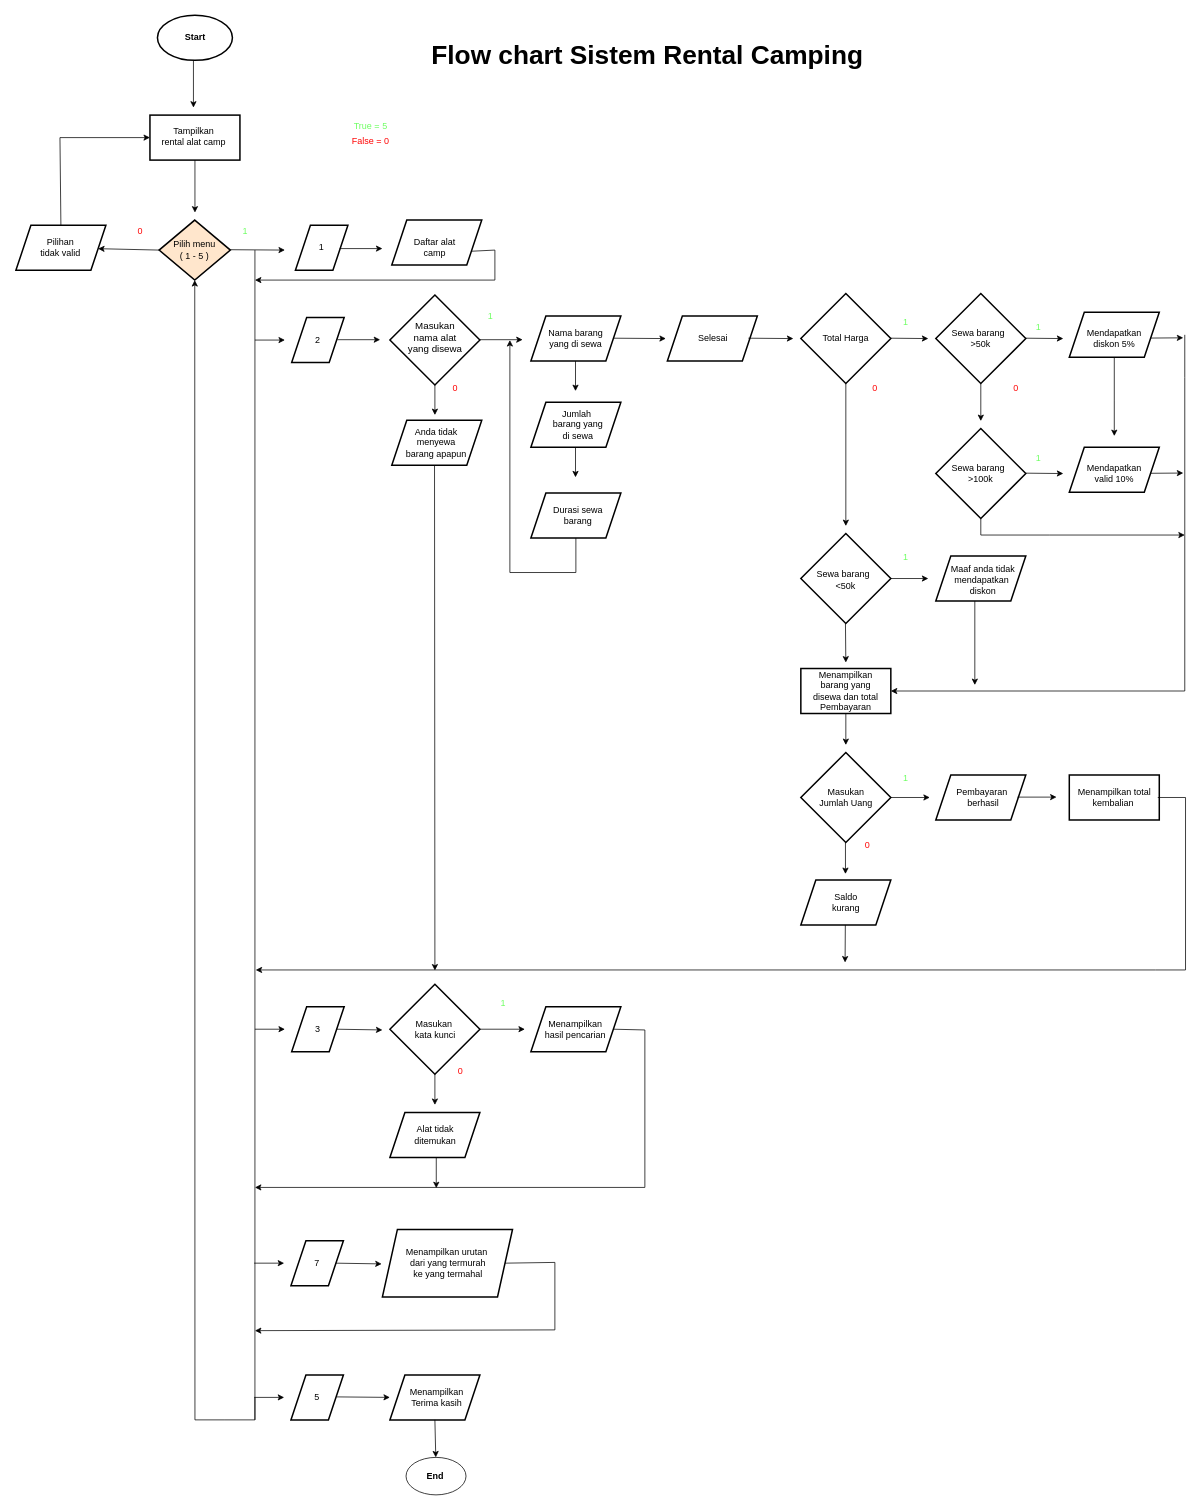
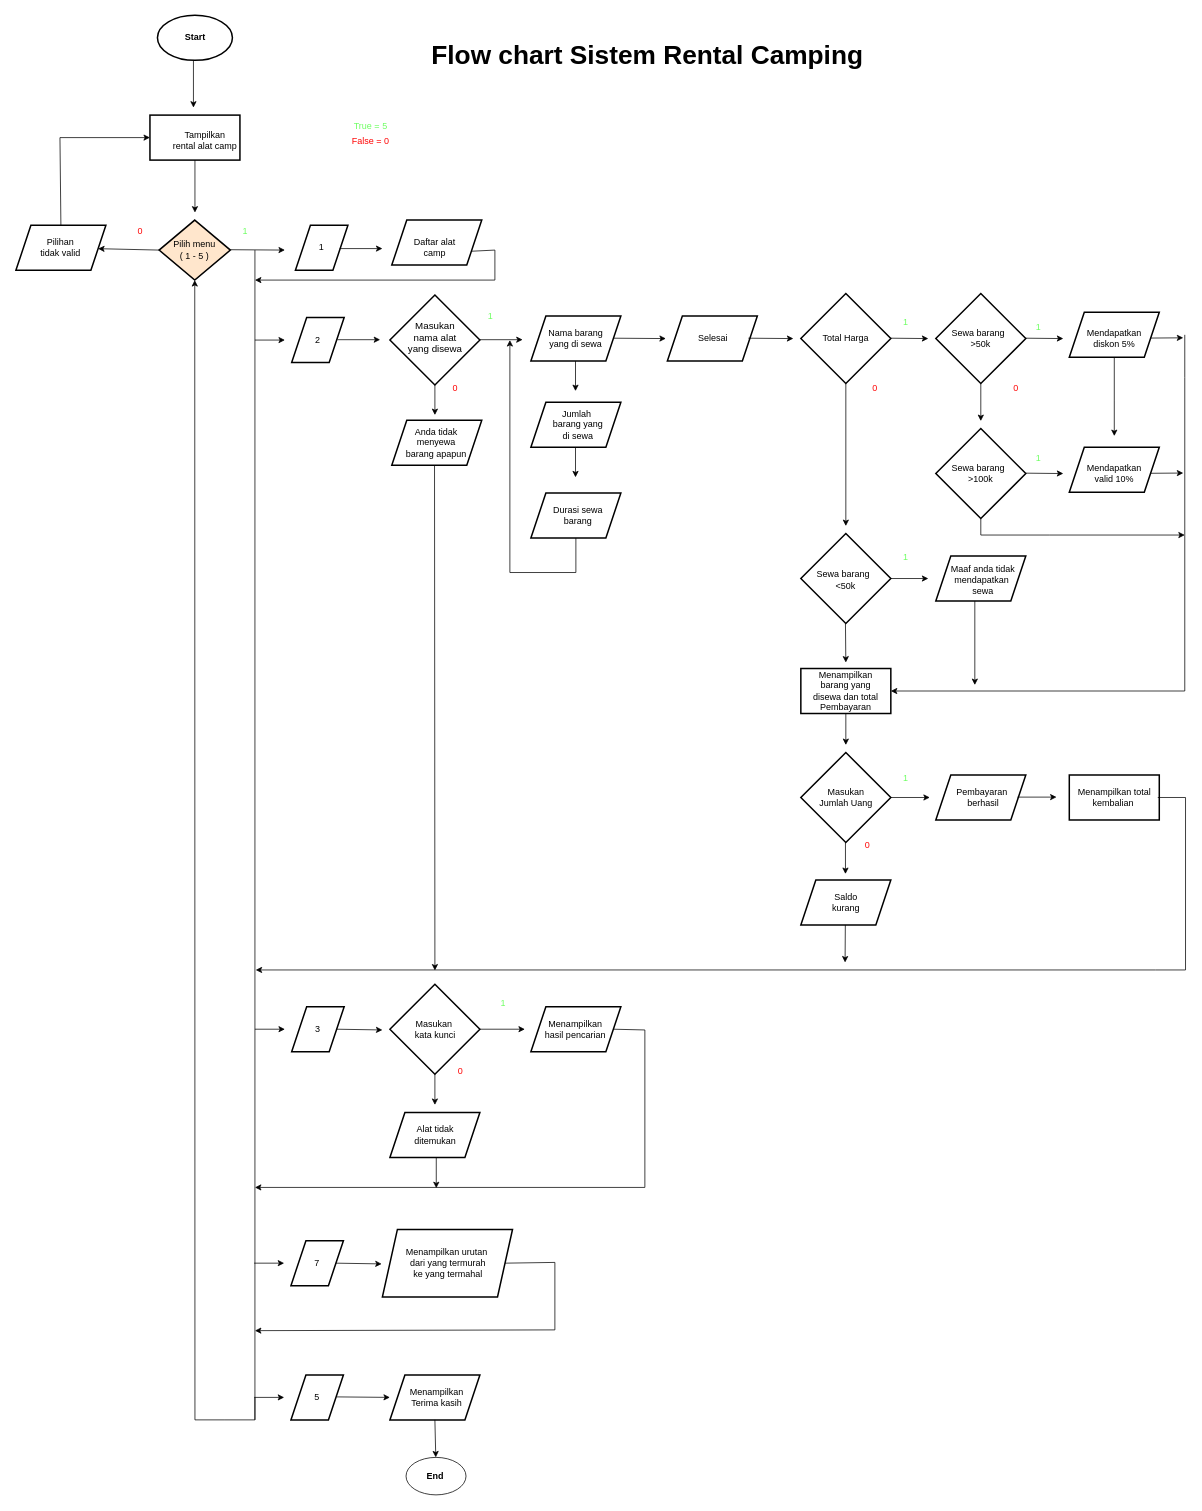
node "Tampilkan rental alat camp": moved (194, 137) -> (205, 141)
node "Maaf anda tidak mendapatkan diskon": label "Maaf anda tidak mendapatkan diskon" -> "Maaf anda tidak mendapatkan sewa"
